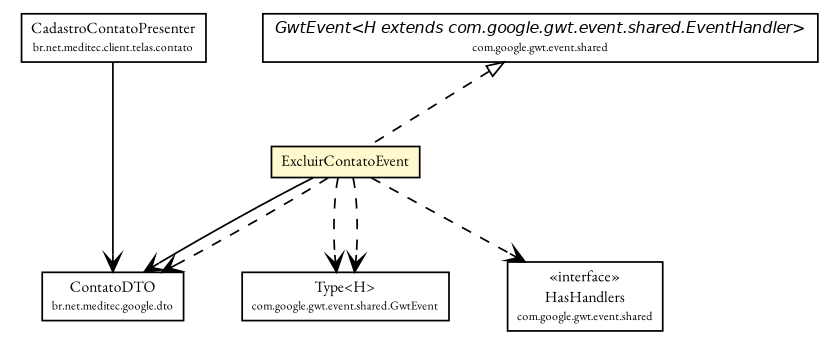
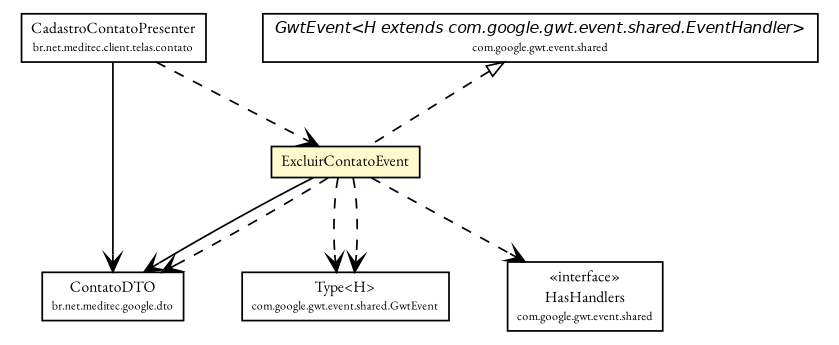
edge "CadastroContatoPresenter" -> "ExcluirContatoEvent": added
